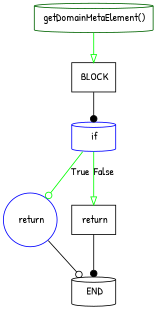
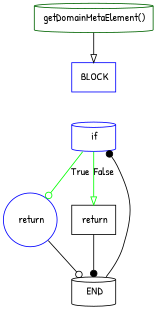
edge "getDomainMetaElement()" -> "BLOCK": color green -> black
node "BLOCK": color black -> blue
edge "BLOCK" -> "if": now "END" -> "if"
